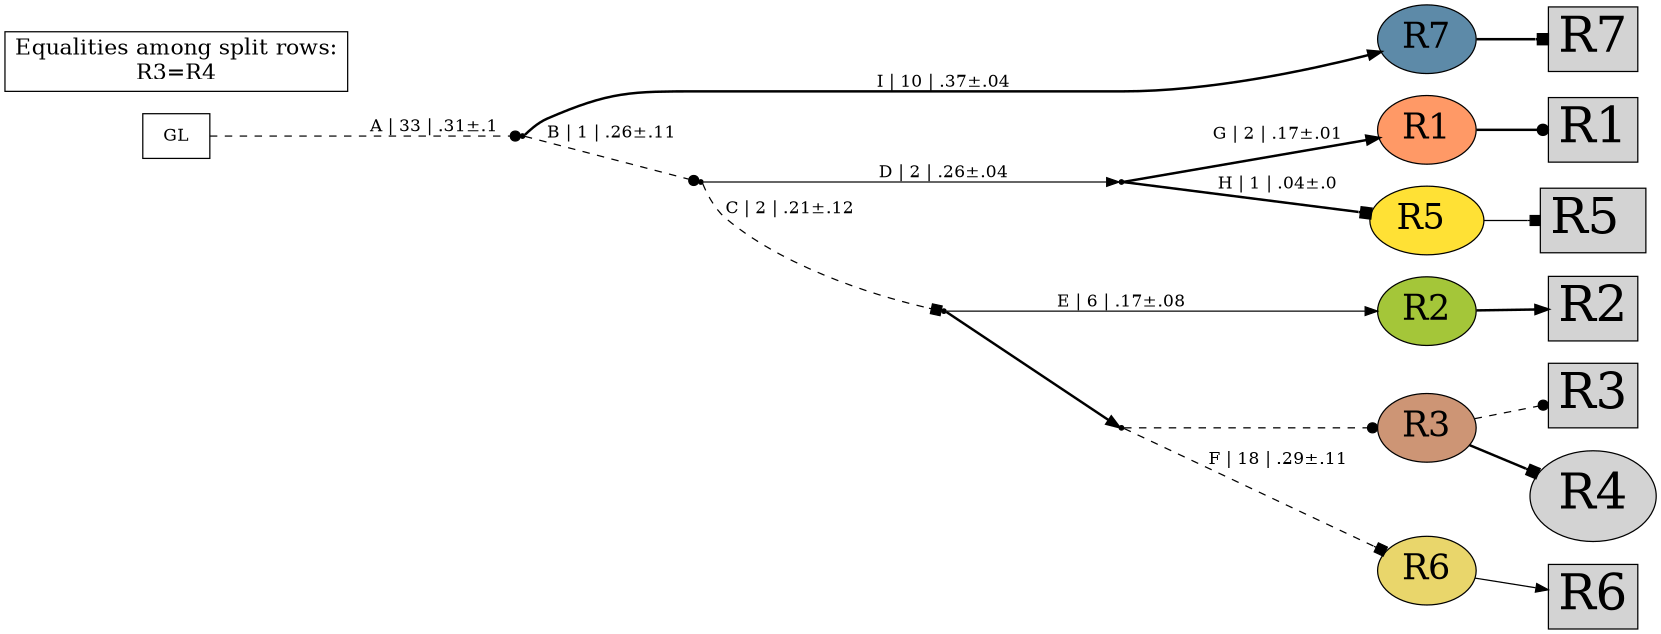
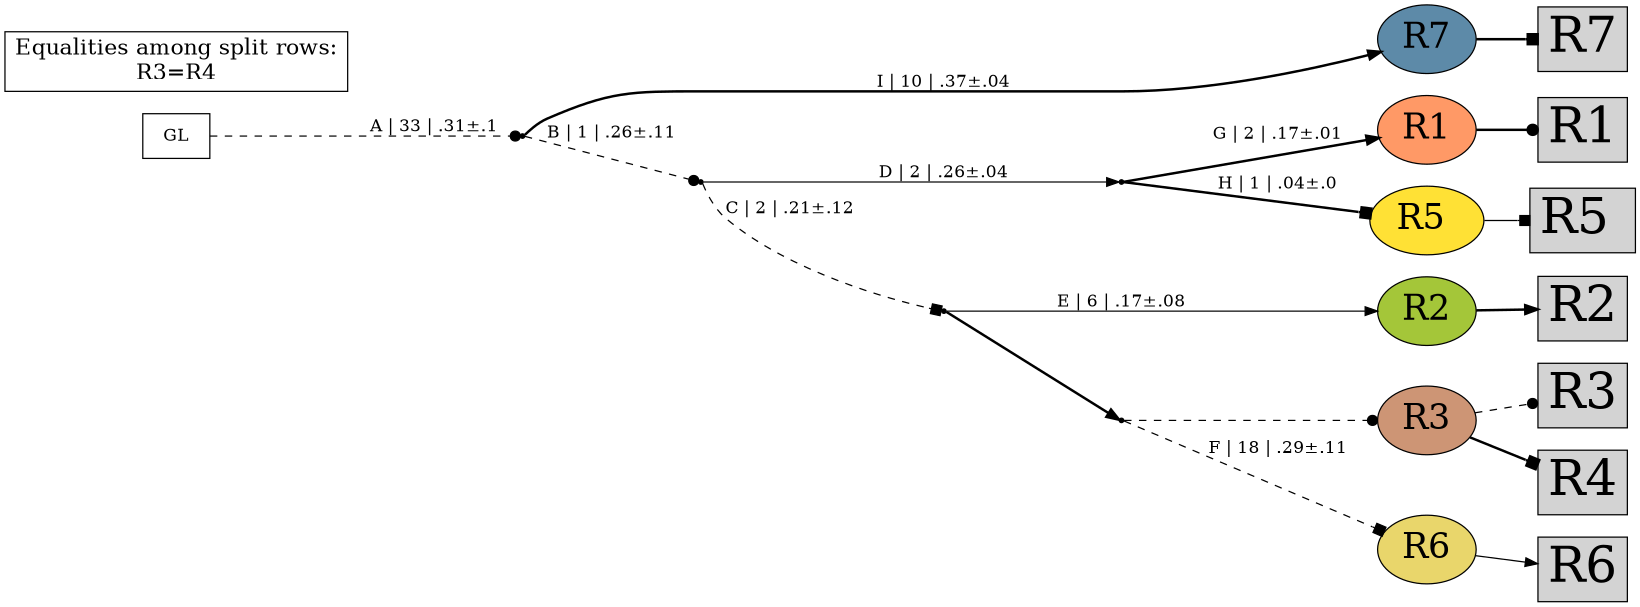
node "R4": shape ellipse -> box
